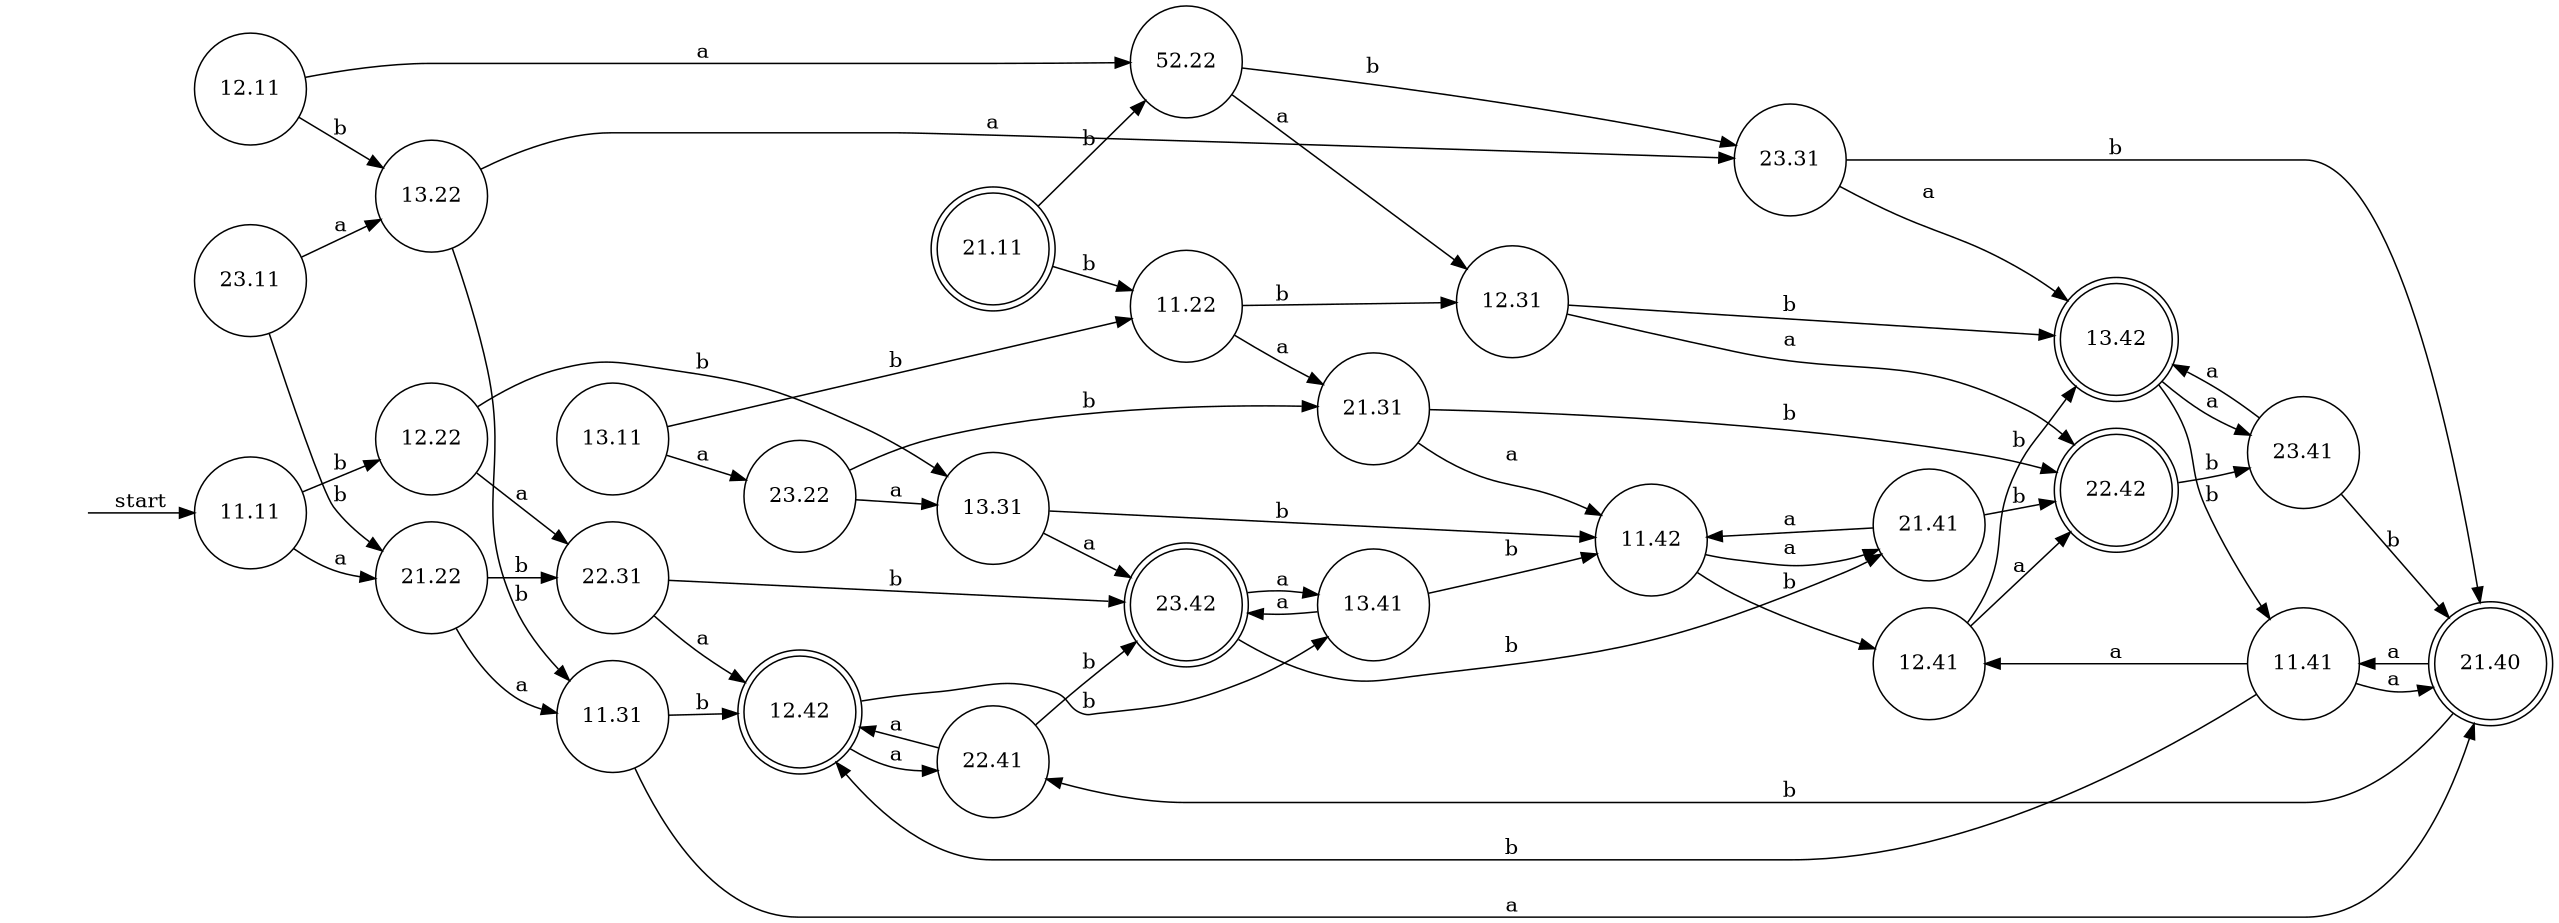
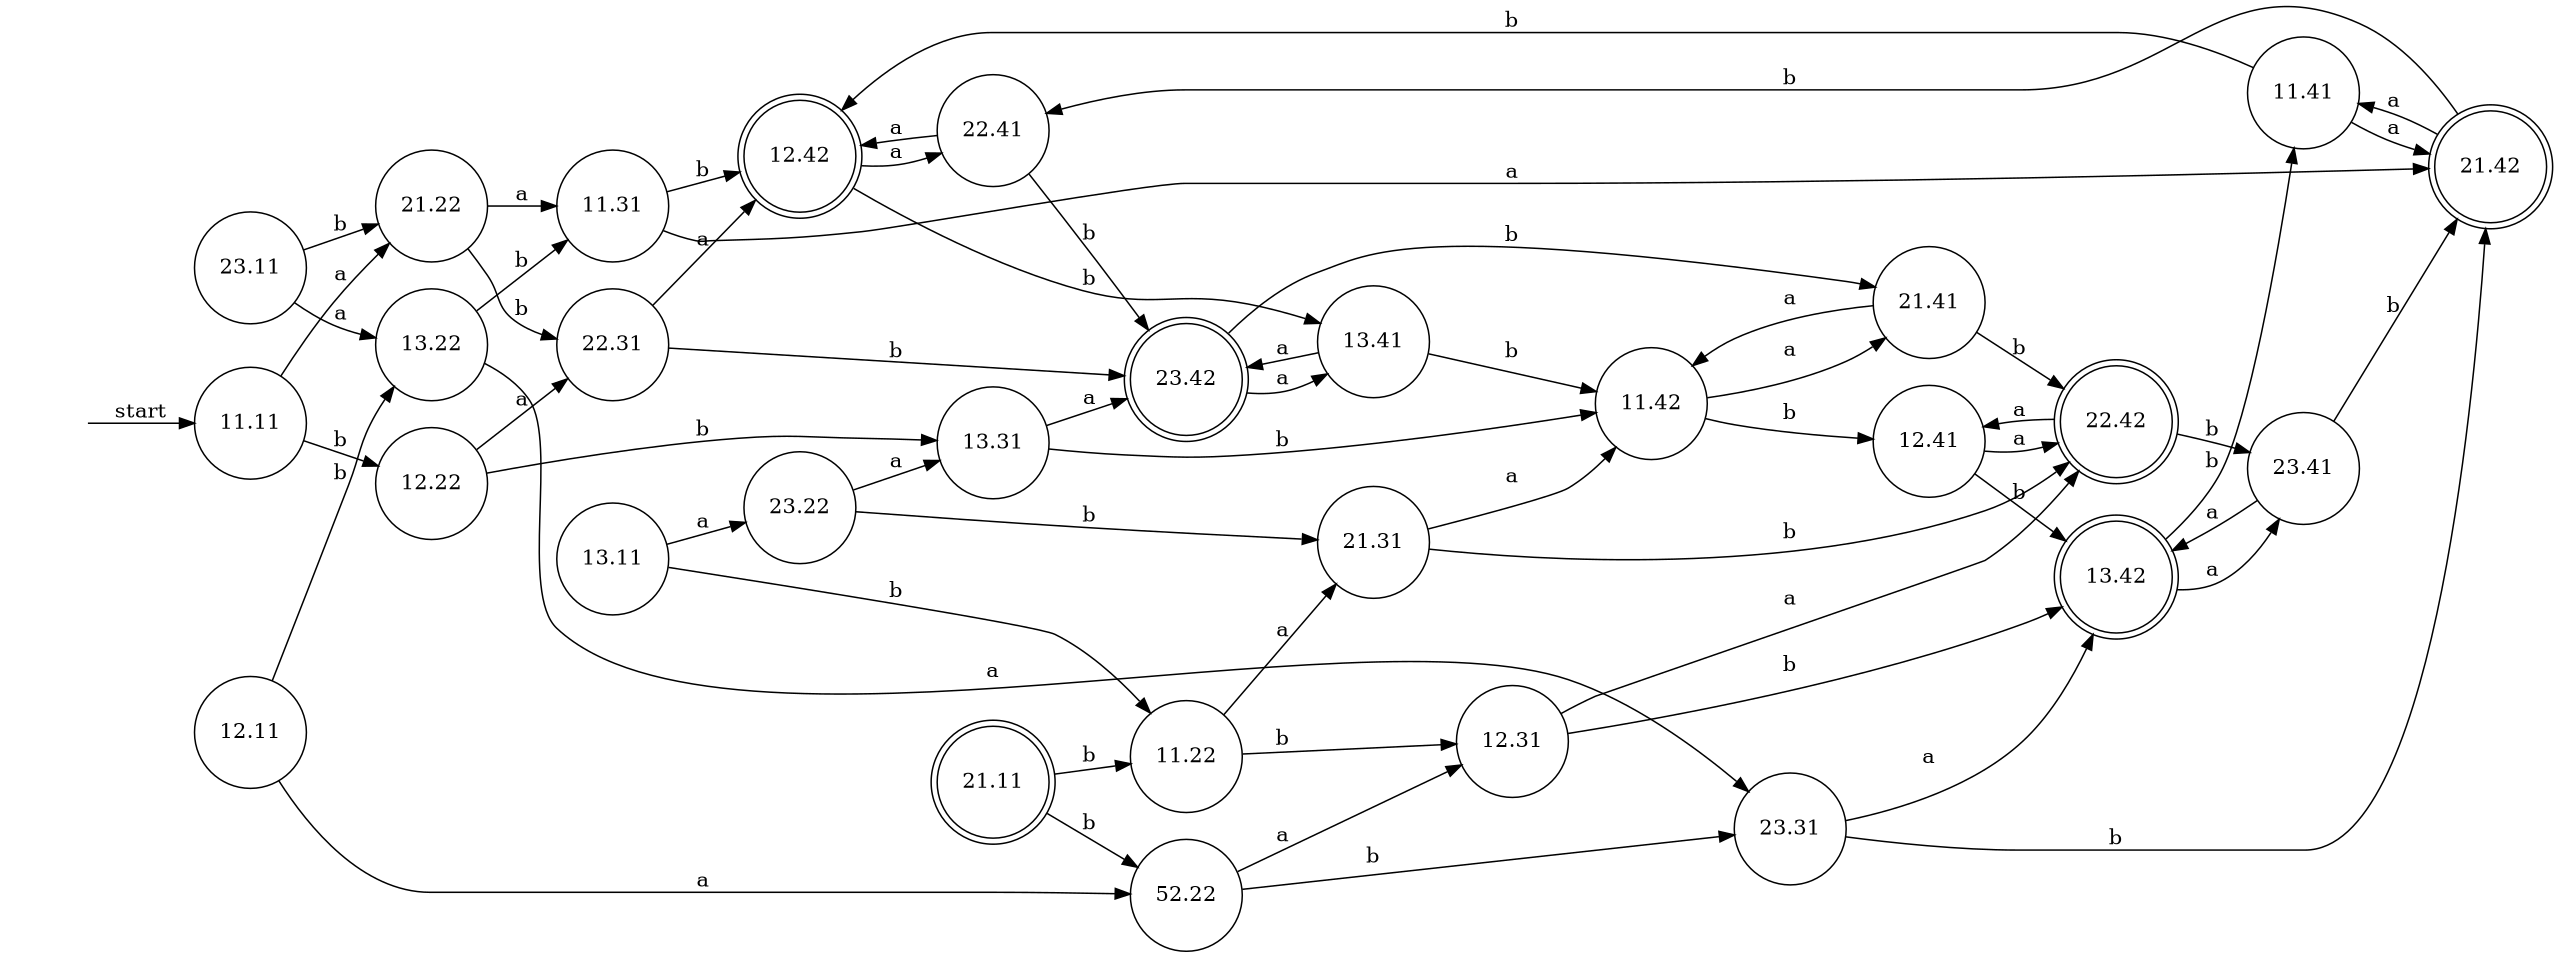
edge "11.41" -> "12.41": now "22.42" -> "12.41"
node "21.40": label "21.40" -> "21.42"
